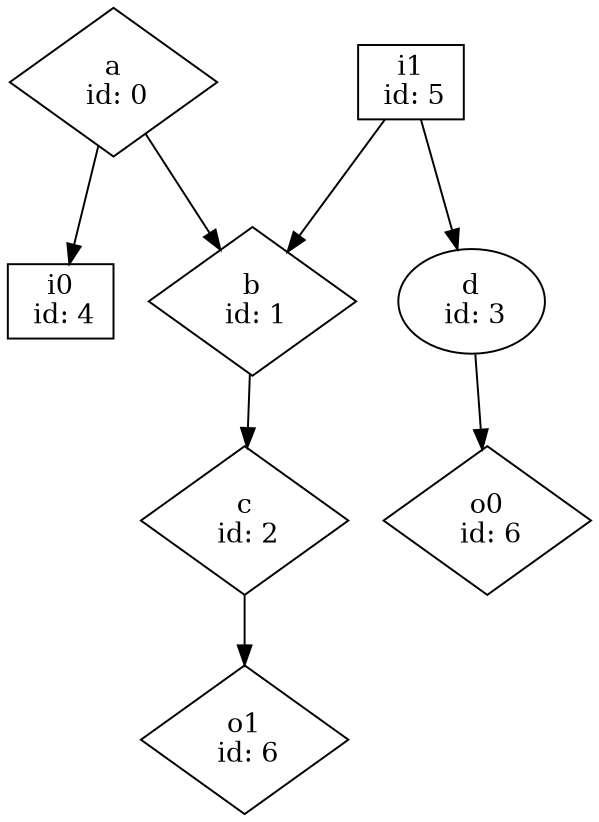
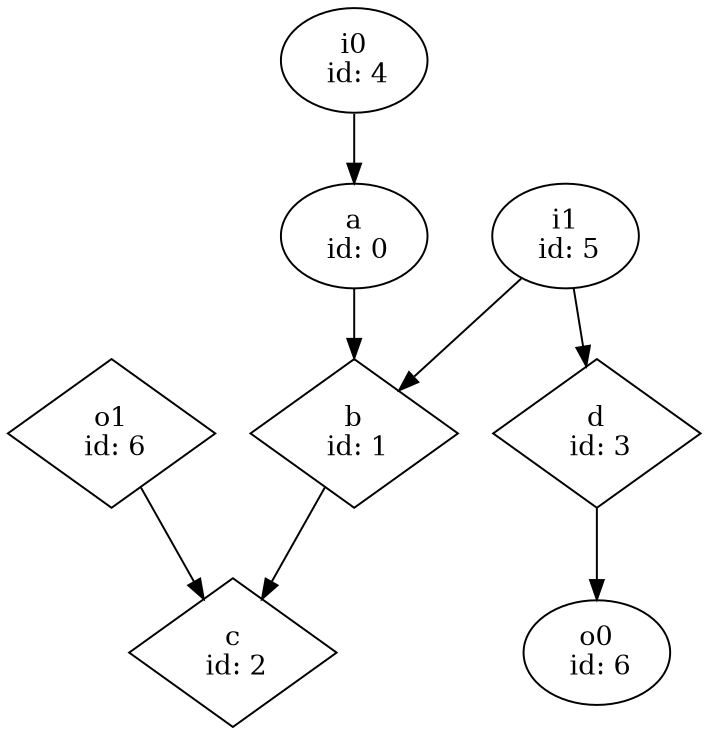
node "a id: 0": shape diamond -> ellipse
node "i1 id: 5": shape box -> ellipse
edge "a id: 0" -> "i0 id: 4": reversed
node "i0 id: 4": shape box -> ellipse
node "d id: 3": shape ellipse -> diamond
node "o0 id: 6": shape diamond -> ellipse
edge "c id: 2" -> "o1 id: 6": reversed
